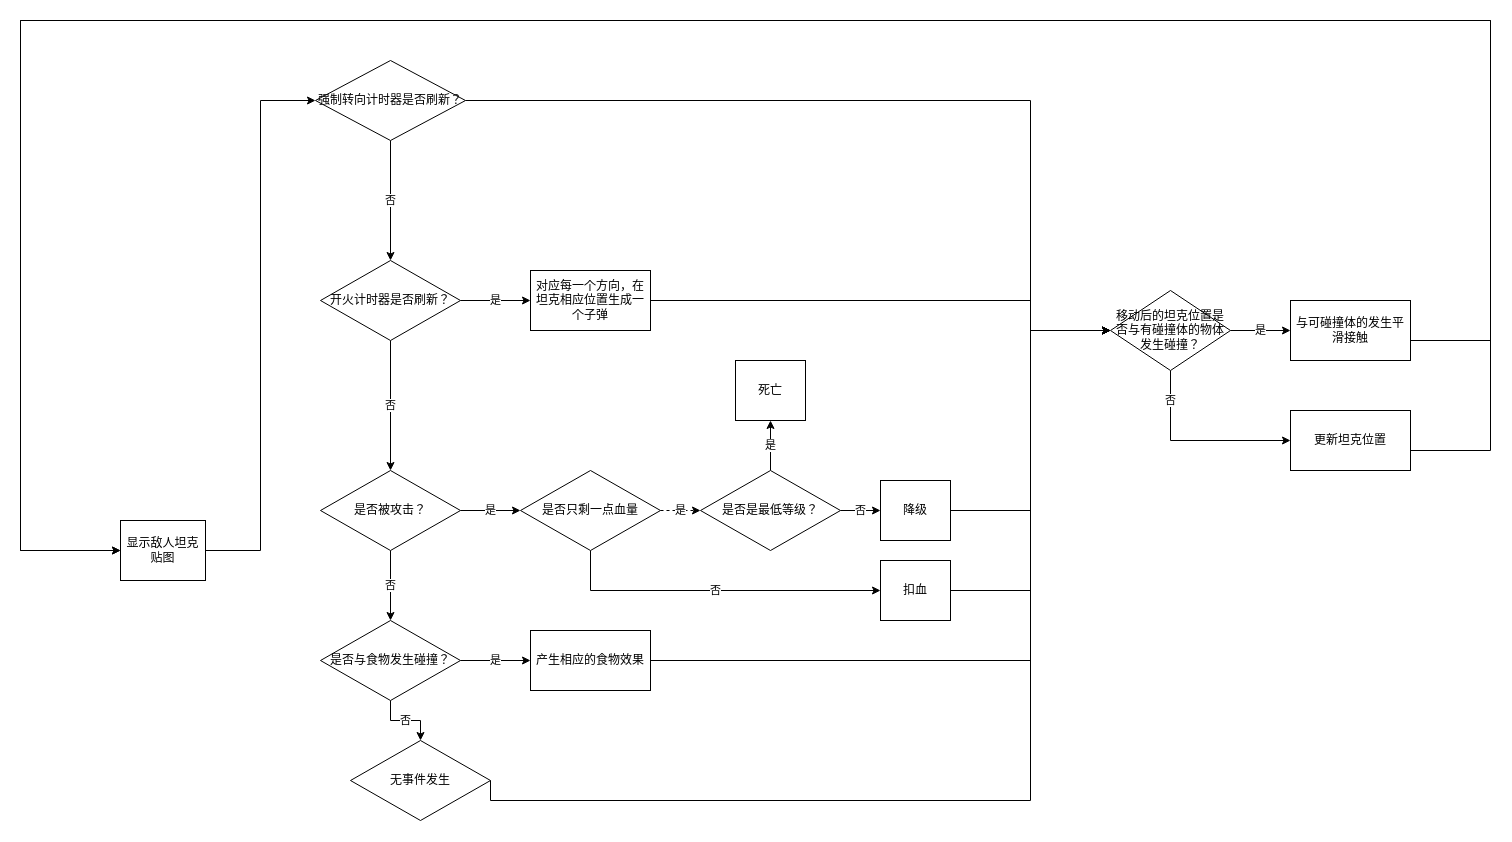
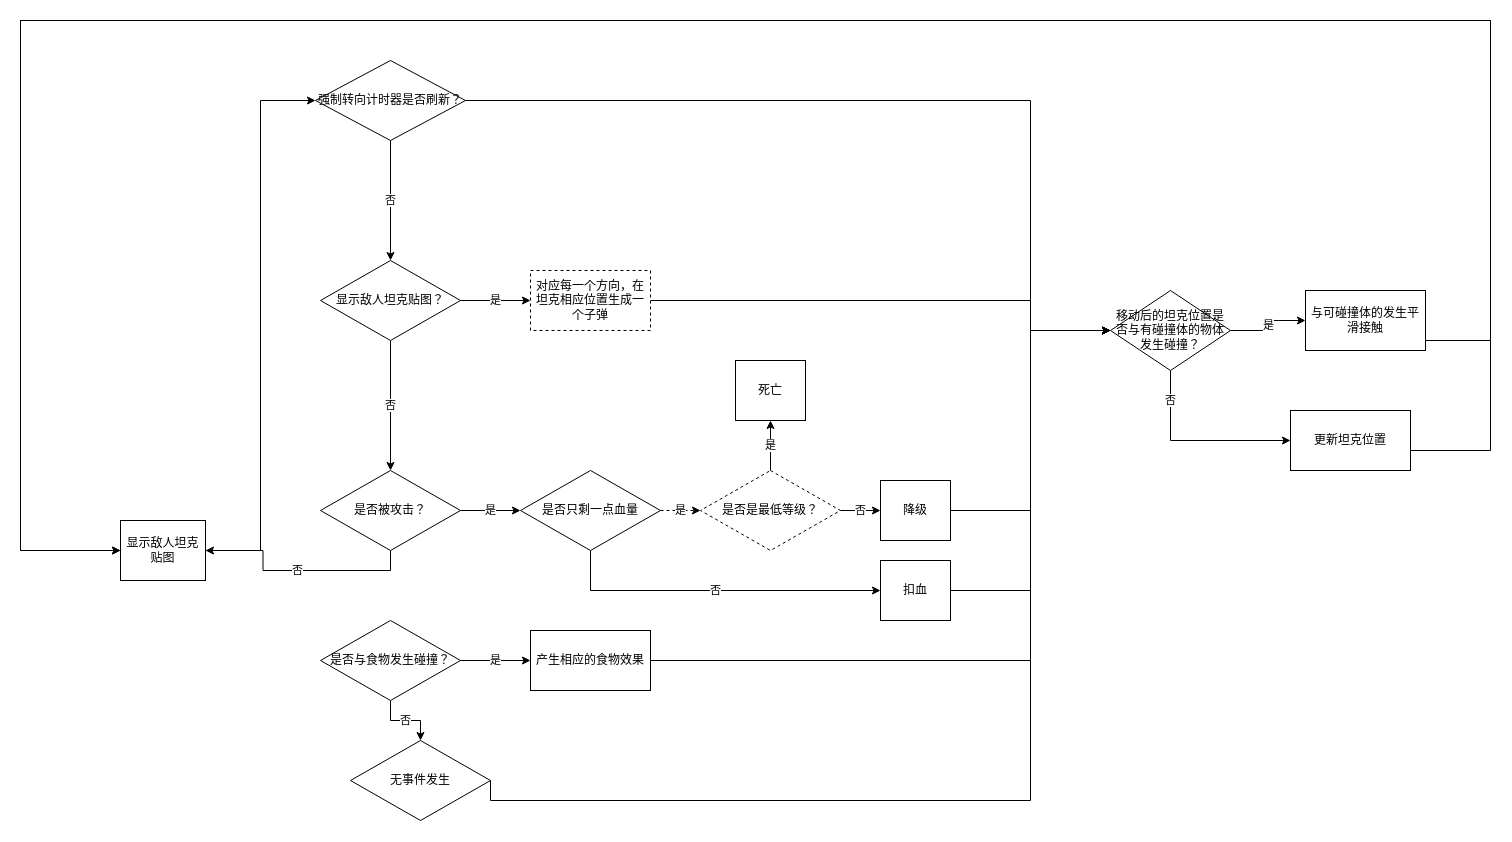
node "开火计时器是否刷新？": label "开火计时器是否刷新？" -> "显示敌人坦克贴图？"
node "对应每一个方向，在坦克相应位置生成一个子弹": style solid -> dashed
node "与可碰撞体的发生平滑接触": moved (1351, 331) -> (1366, 321)
node "是否是最低等级？": style solid -> dashed
edge "是否被攻击？" -> "是否与食物发生碰撞？": now "是否被攻击？" -> "显示敌人坦克贴图"
